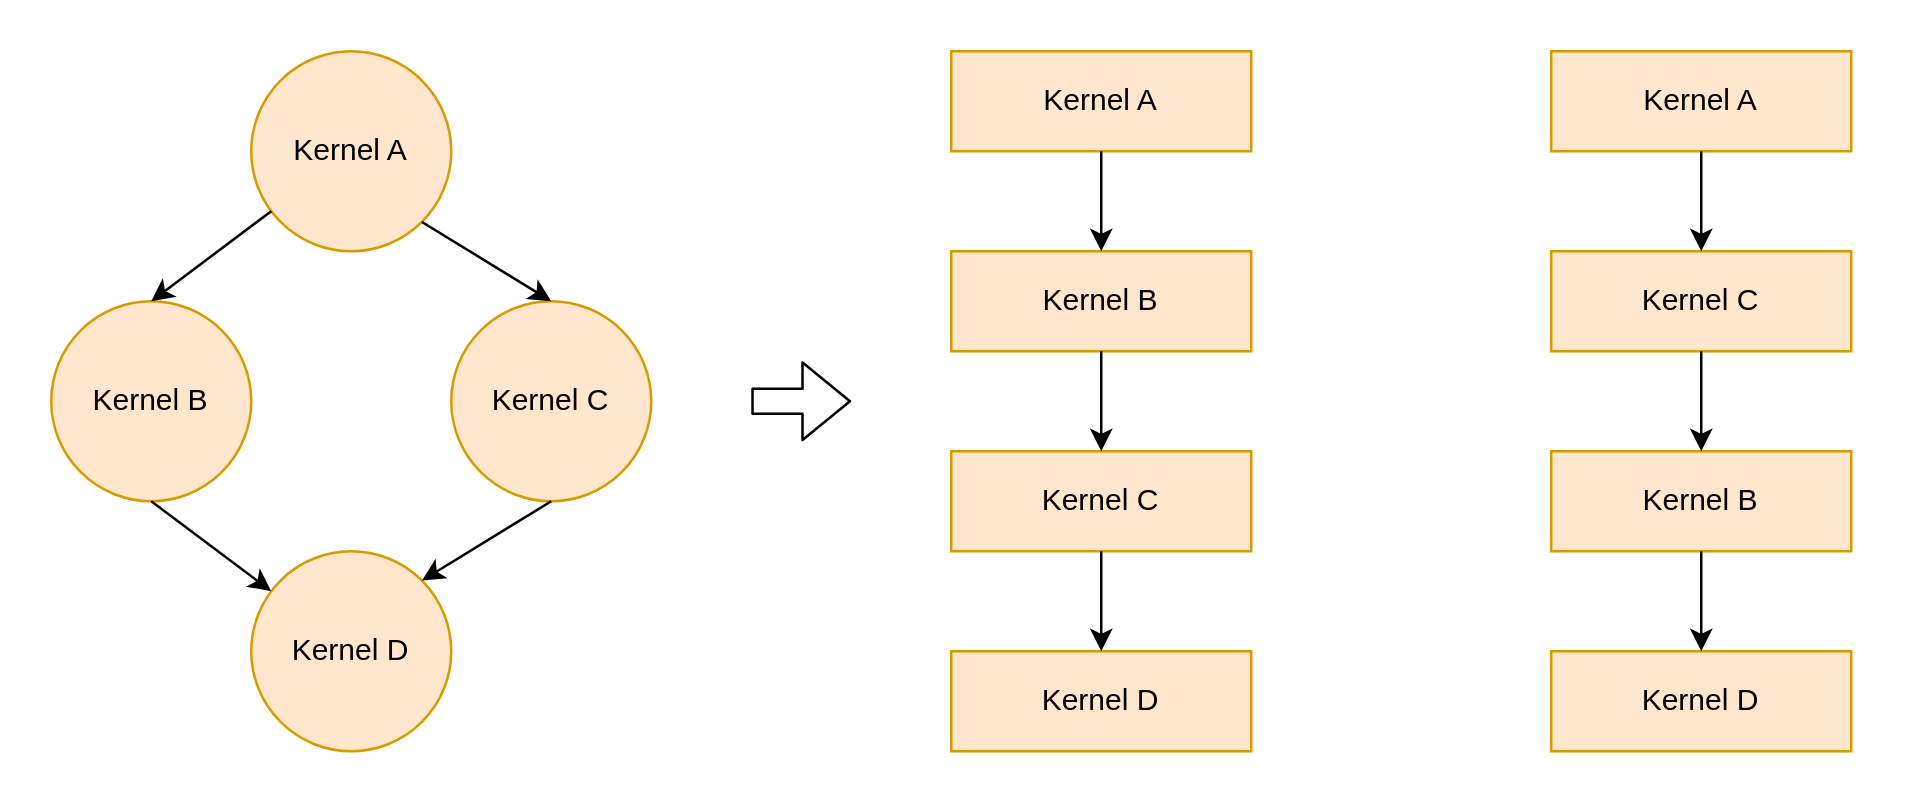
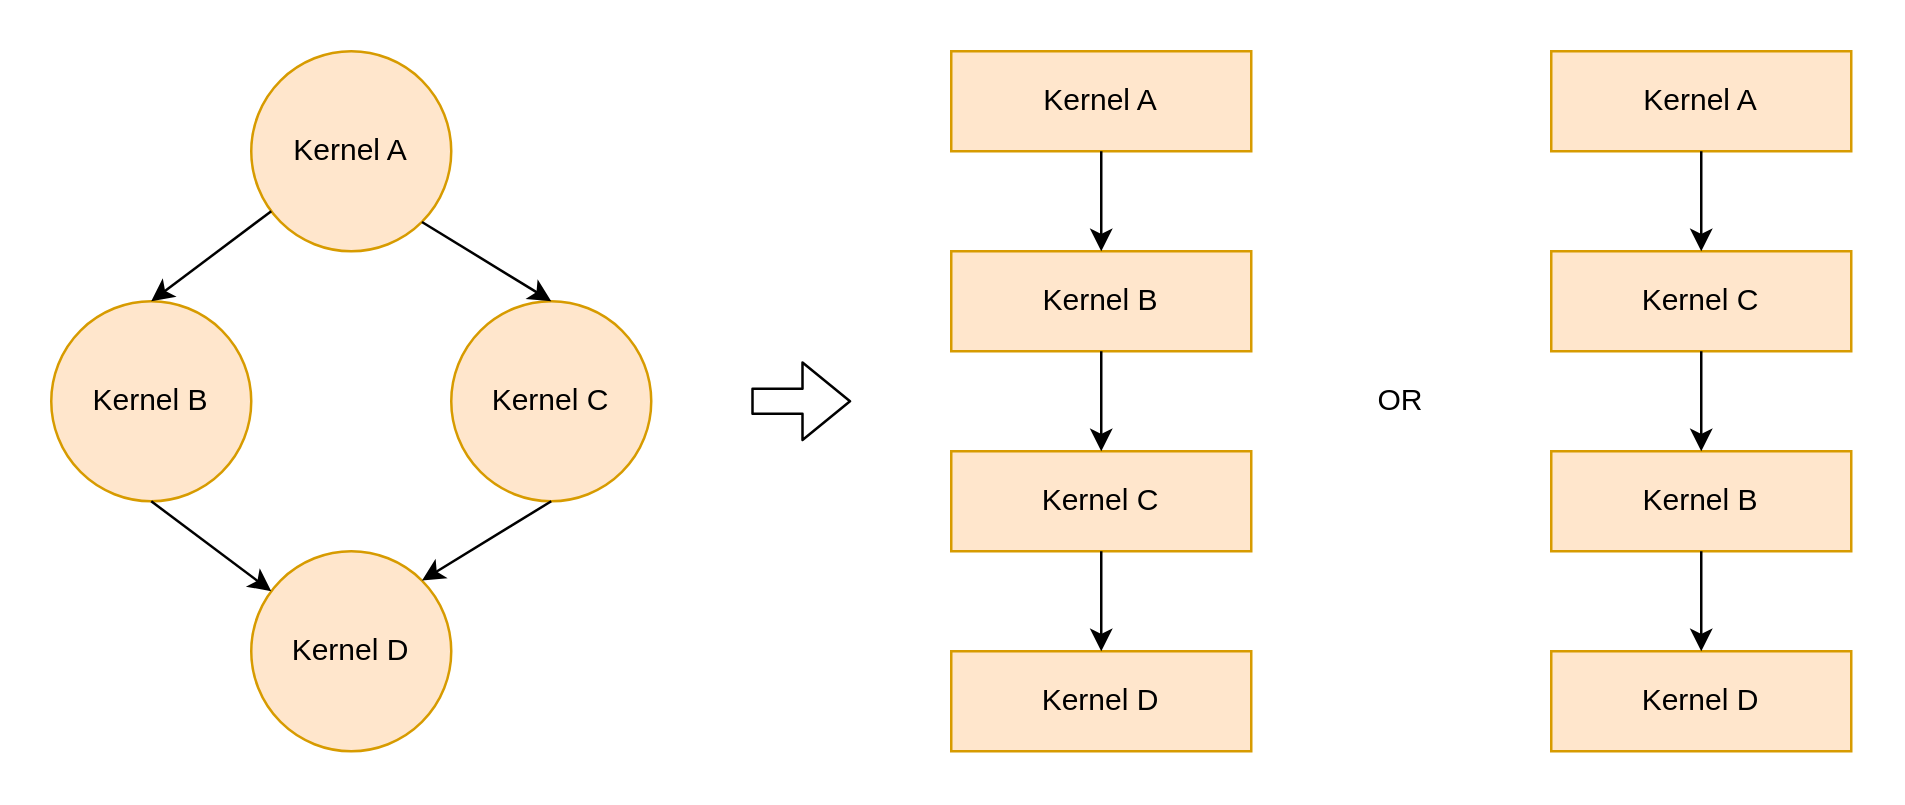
node "OR": added
